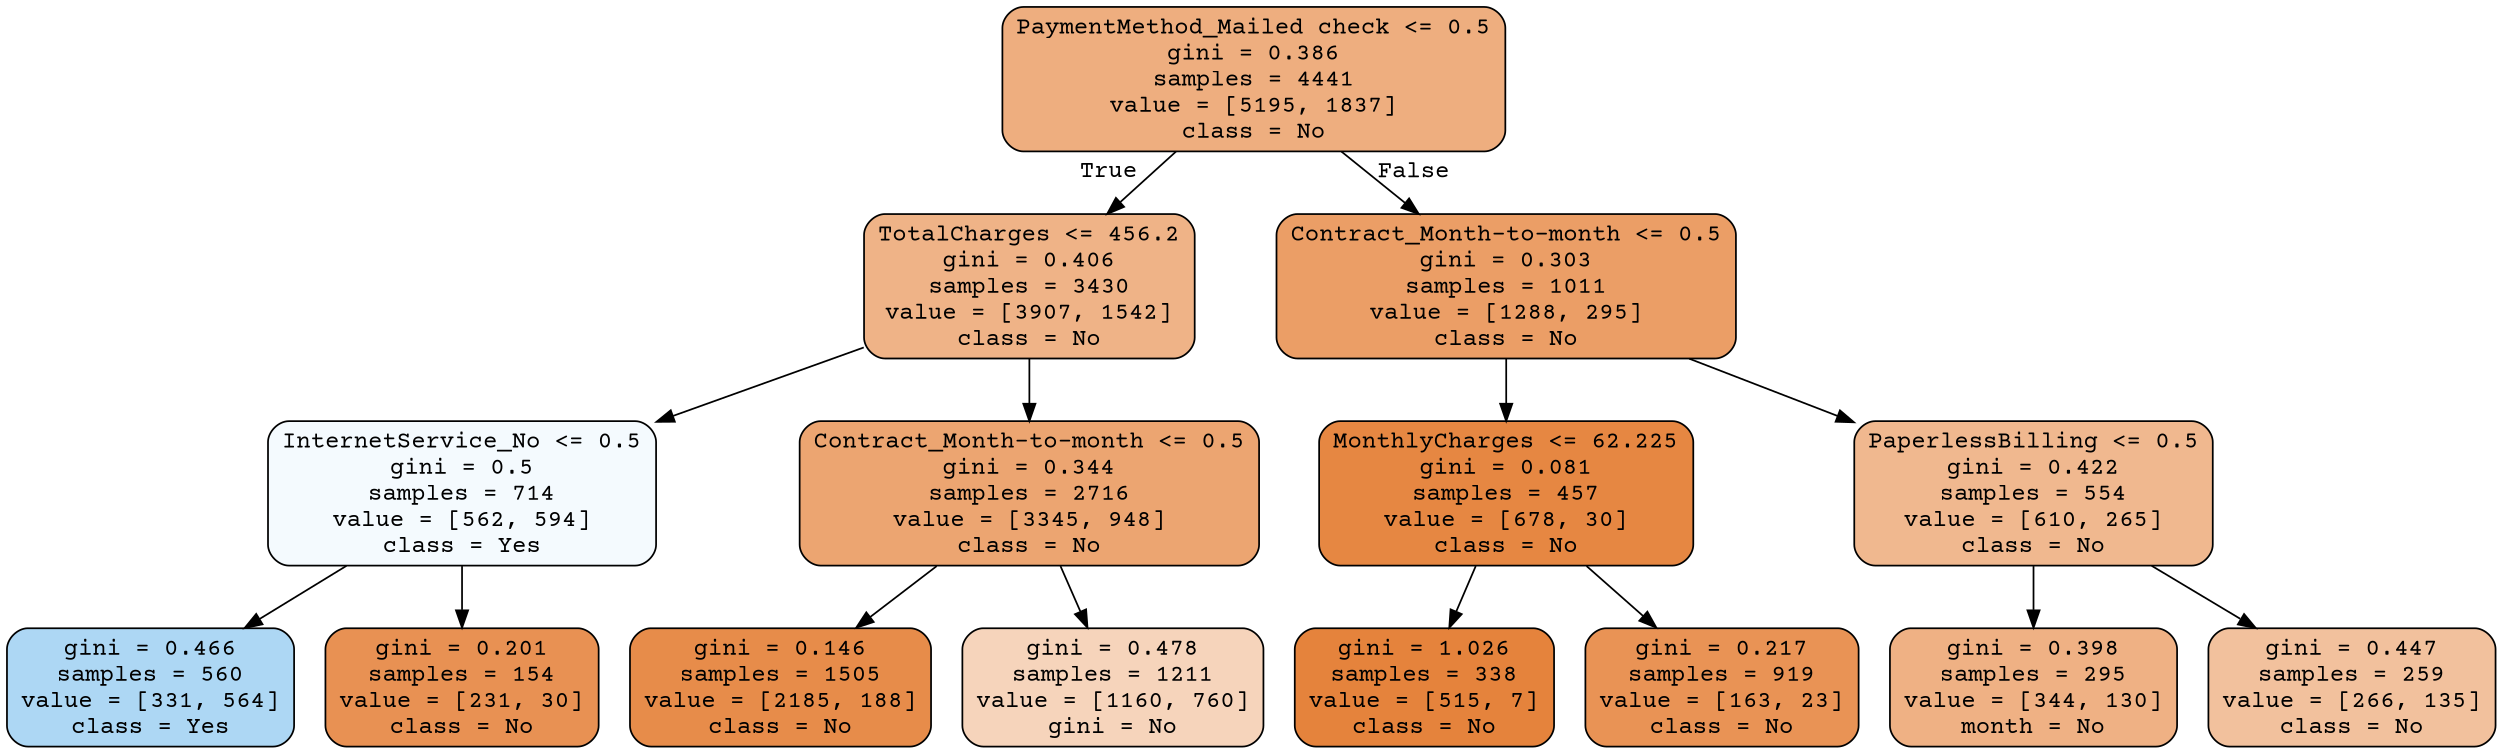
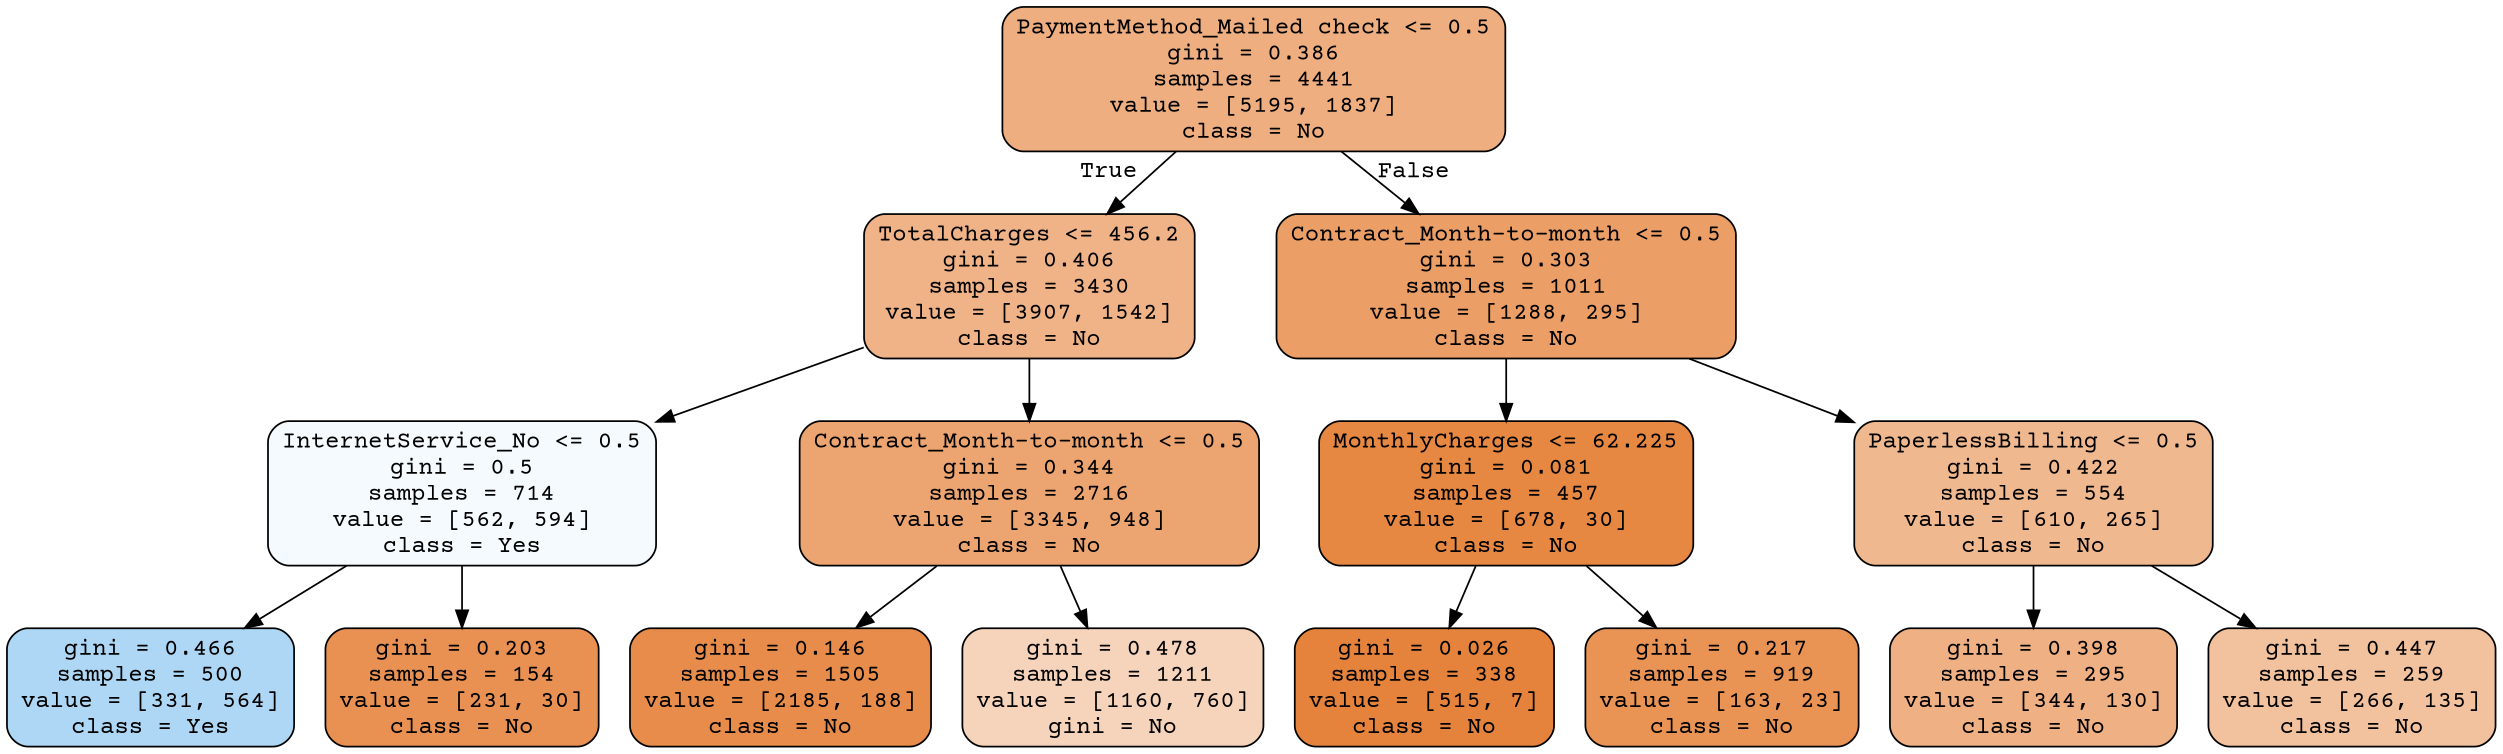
node "gini = 0.466 samples = 560 value = [331, 564] class = Yes": label "gini = 0.466 samples = 560 value = [331, 564] class = Yes" -> "gini = 0.466 samples = 500 value = [331, 564] class = Yes"
node "gini = 0.201 samples = 154 value = [231, 30] class = No": label "gini = 0.201 samples = 154 value = [231, 30] class = No" -> "gini = 0.203 samples = 154 value = [231, 30] class = No"
node "gini = 1.026 samples = 338 value = [515, 7] class = No": label "gini = 1.026 samples = 338 value = [515, 7] class = No" -> "gini = 0.026 samples = 338 value = [515, 7] class = No"
node "gini = 0.398 samples = 295 value = [344, 130] month = No": label "gini = 0.398 samples = 295 value = [344, 130] month = No" -> "gini = 0.398 samples = 295 value = [344, 130] class = No"
